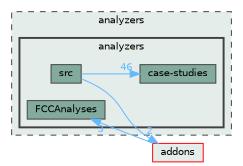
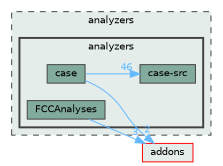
node "src": label "src" -> "case"
node "case-studies": label "case-studies" -> "case-src"
edge "addons" -> "FCCAnalyses": reversed
